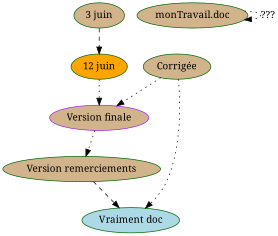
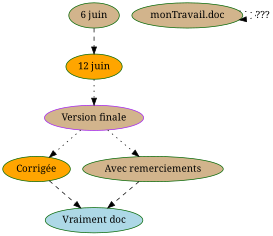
node "3 juin": label "3 juin" -> "6 juin"
node "Corrigée": fillcolor tan -> orange
edge "Corrigée" -> "Version finale": reversed
edge "Corrigée" -> "Vraiment doc": style dotted -> dashed
node "Version remerciements": label "Version remerciements" -> "Avec remerciements"
